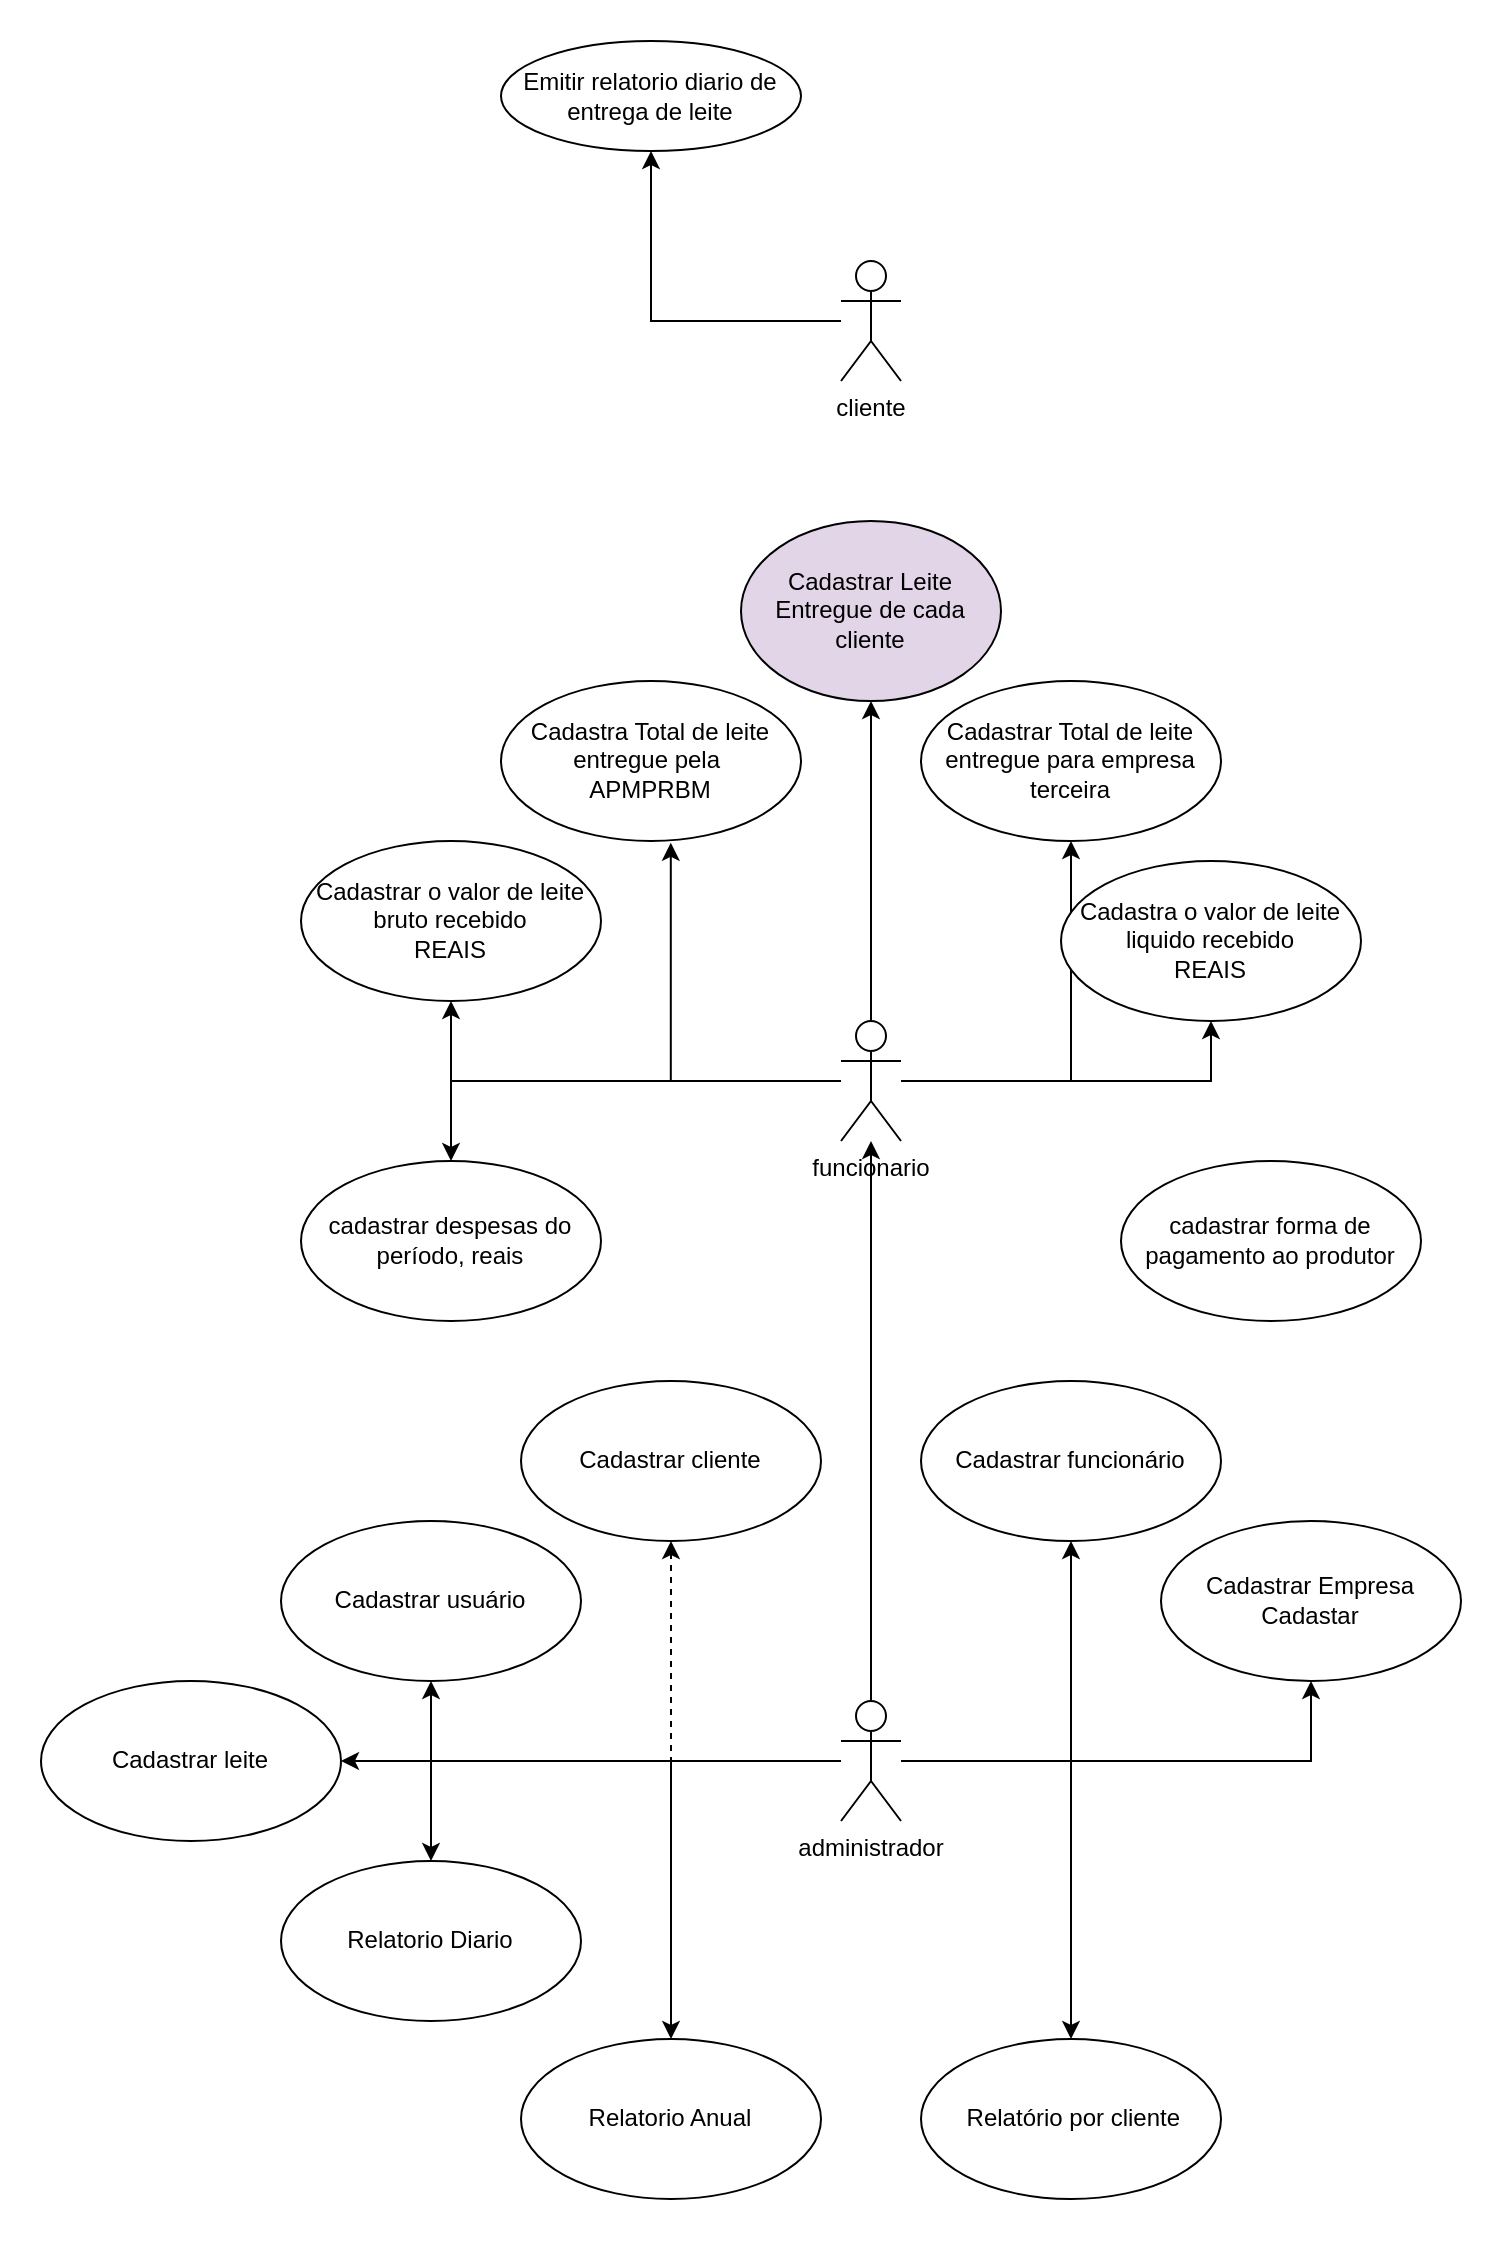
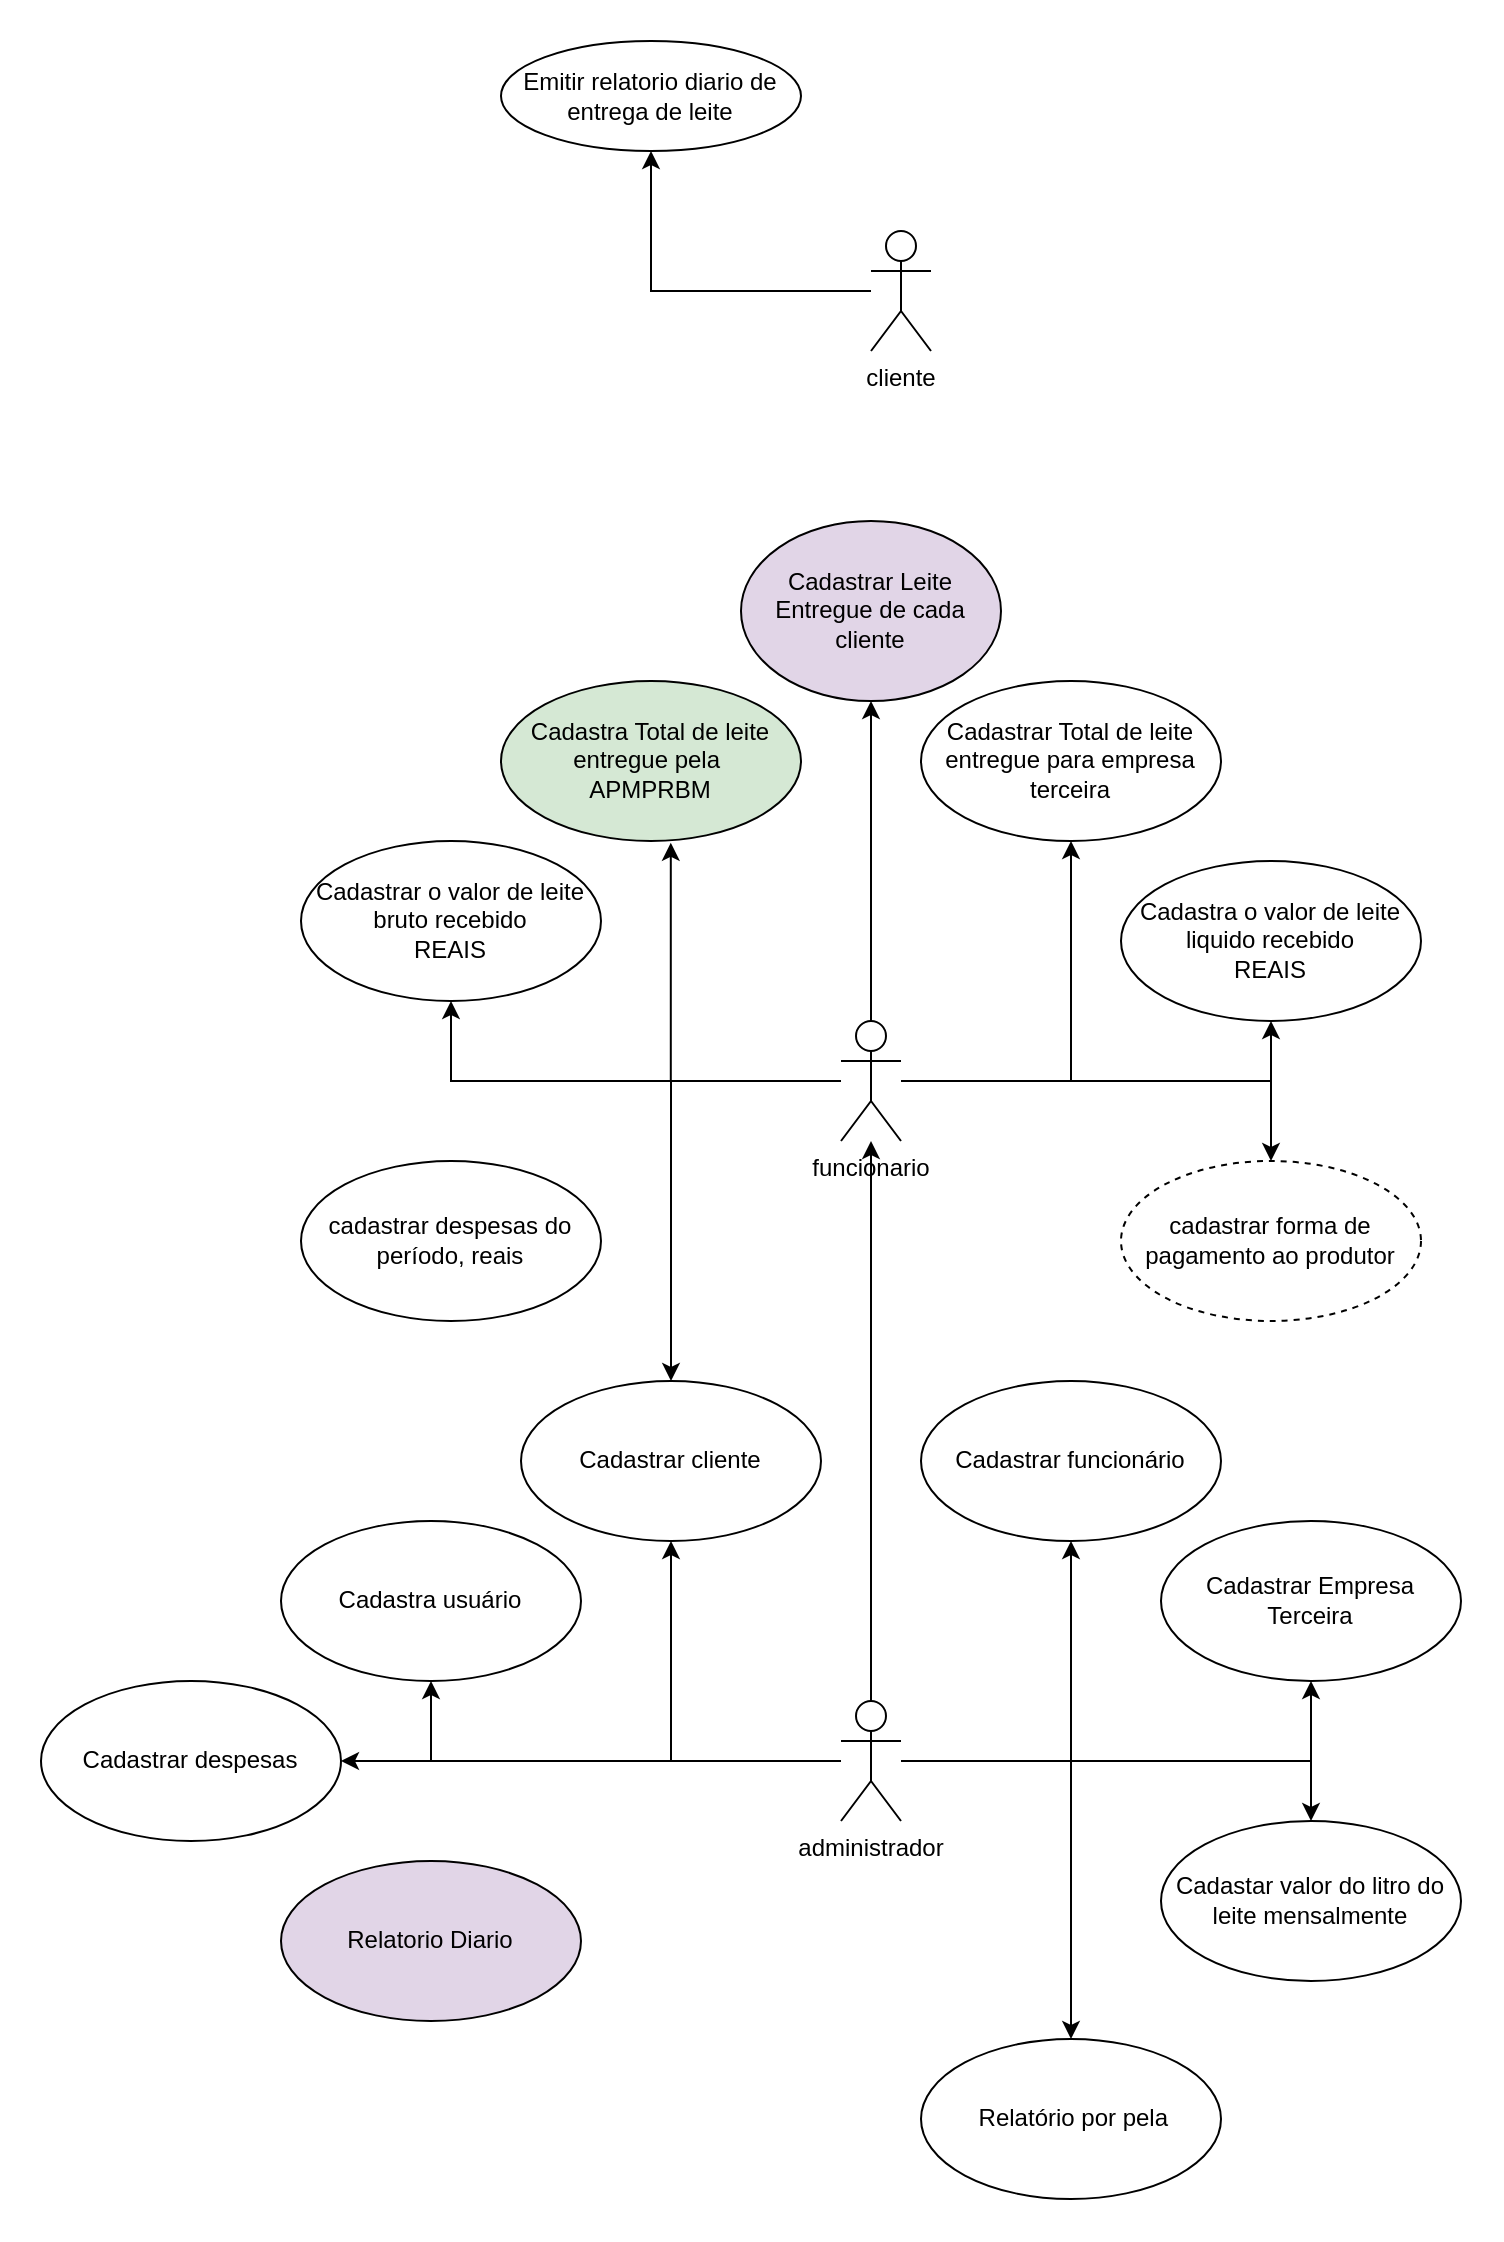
node "cliente": moved (871, 321) -> (901, 291)
node "Cadastra Total de leite entregue pela APMPRBM": fillcolor #ffffff -> #d5e8d4
node "Cadastra o valor de leite liquido recebido REAIS": moved (1211, 941) -> (1271, 941)
edge "funcionario" -> "cadastrar despesas do período, reais": now "funcionario" -> "Cadastrar cliente"
edge "funcionario" -> "cadastrar forma de pagamento ao produtor": added
node "cadastrar forma de pagamento ao produtor": style solid -> dashed
node "Cadastrar usuário": label "Cadastrar usuário" -> "Cadastra usuário"
node "Cadastrar Empresa Cadastar": label "Cadastrar Empresa Cadastar" -> "Cadastrar Empresa Terceira"
edge "administrador" -> "Cadastrar cliente": style dashed -> solid
node "Cadastrar leite": label "Cadastrar leite" -> "Cadastrar despesas"
edge "administrador" -> "Cadastar valor do litro do leite mensalmente": added
edge "administrador" -> "Relatorio Diario": removed
edge "administrador" -> "Relatorio Anual": removed
node "Cadastar valor do litro do leite mensalmente": added
node "Relatorio Diario": fillcolor #ffffff -> #e1d5e7
node "Relatorio Anual": removed
node "Relatório por cliente": label "Relatório por cliente" -> "Relatório por pela"
